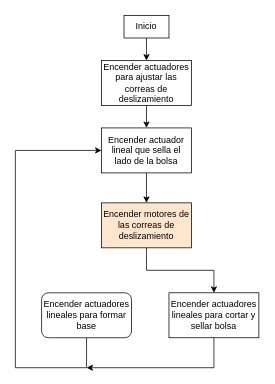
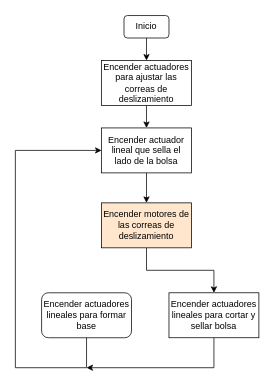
node "Inicio": shape rectangle -> rounded rectangle
